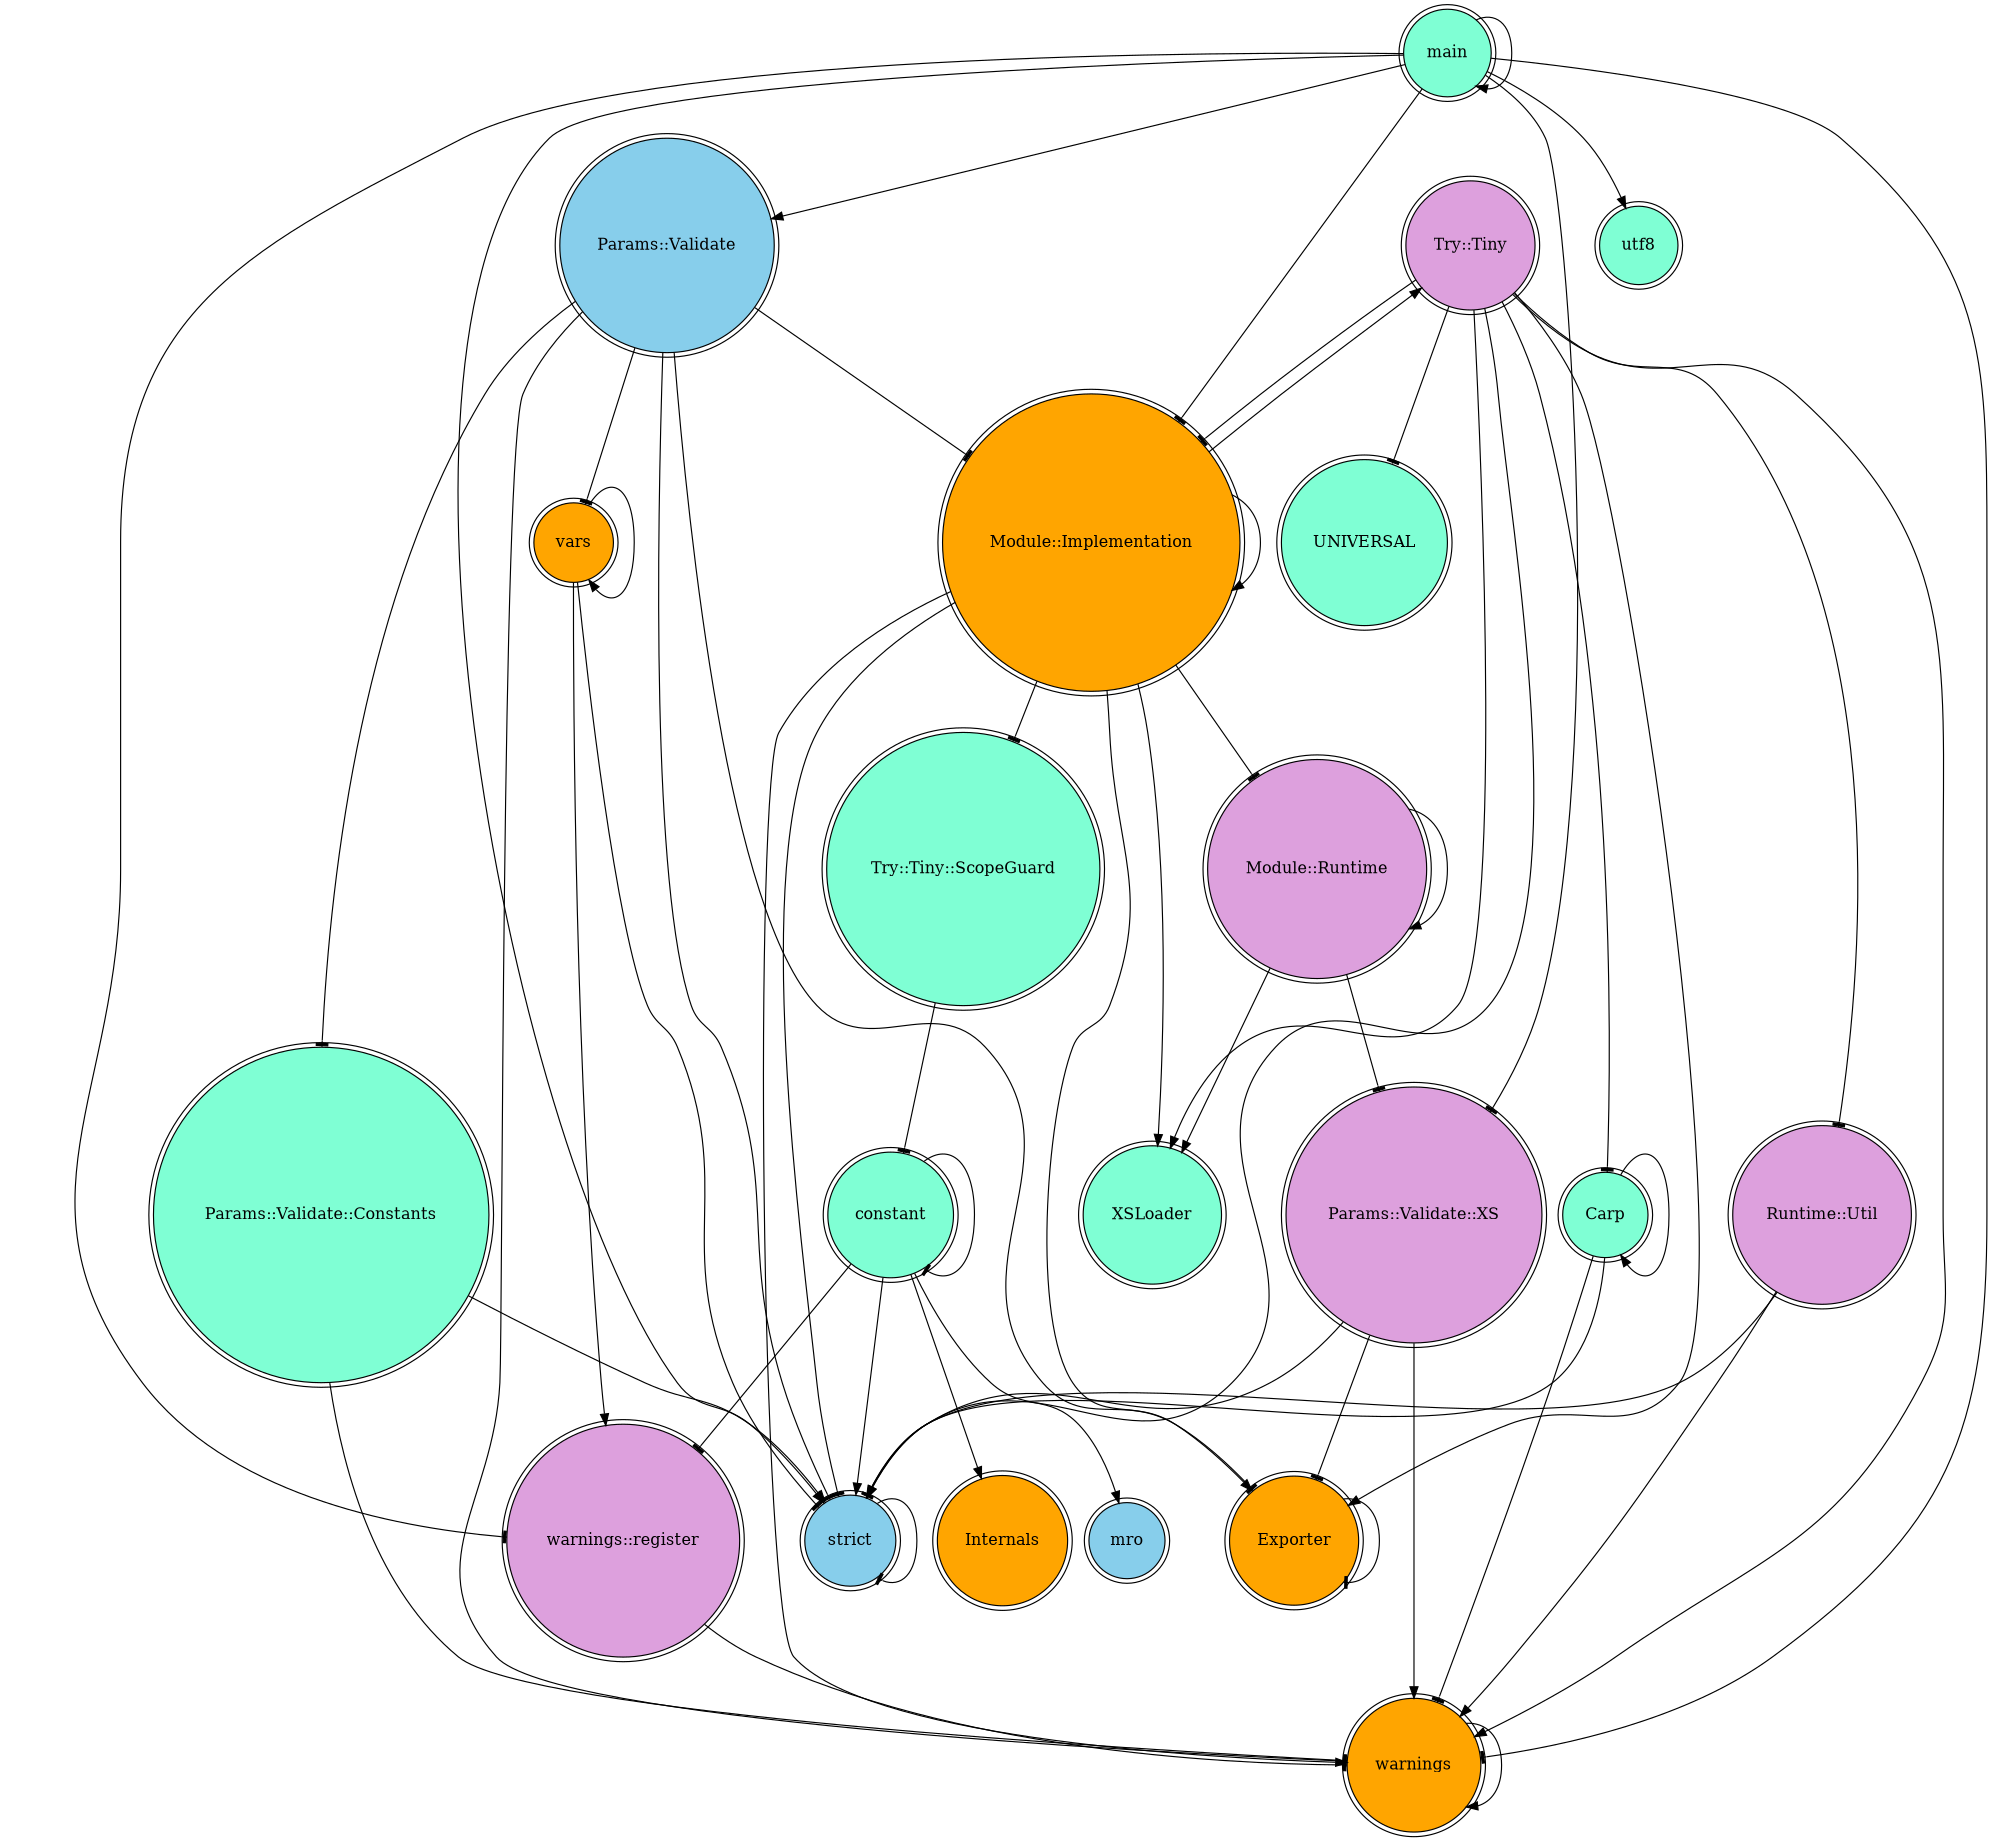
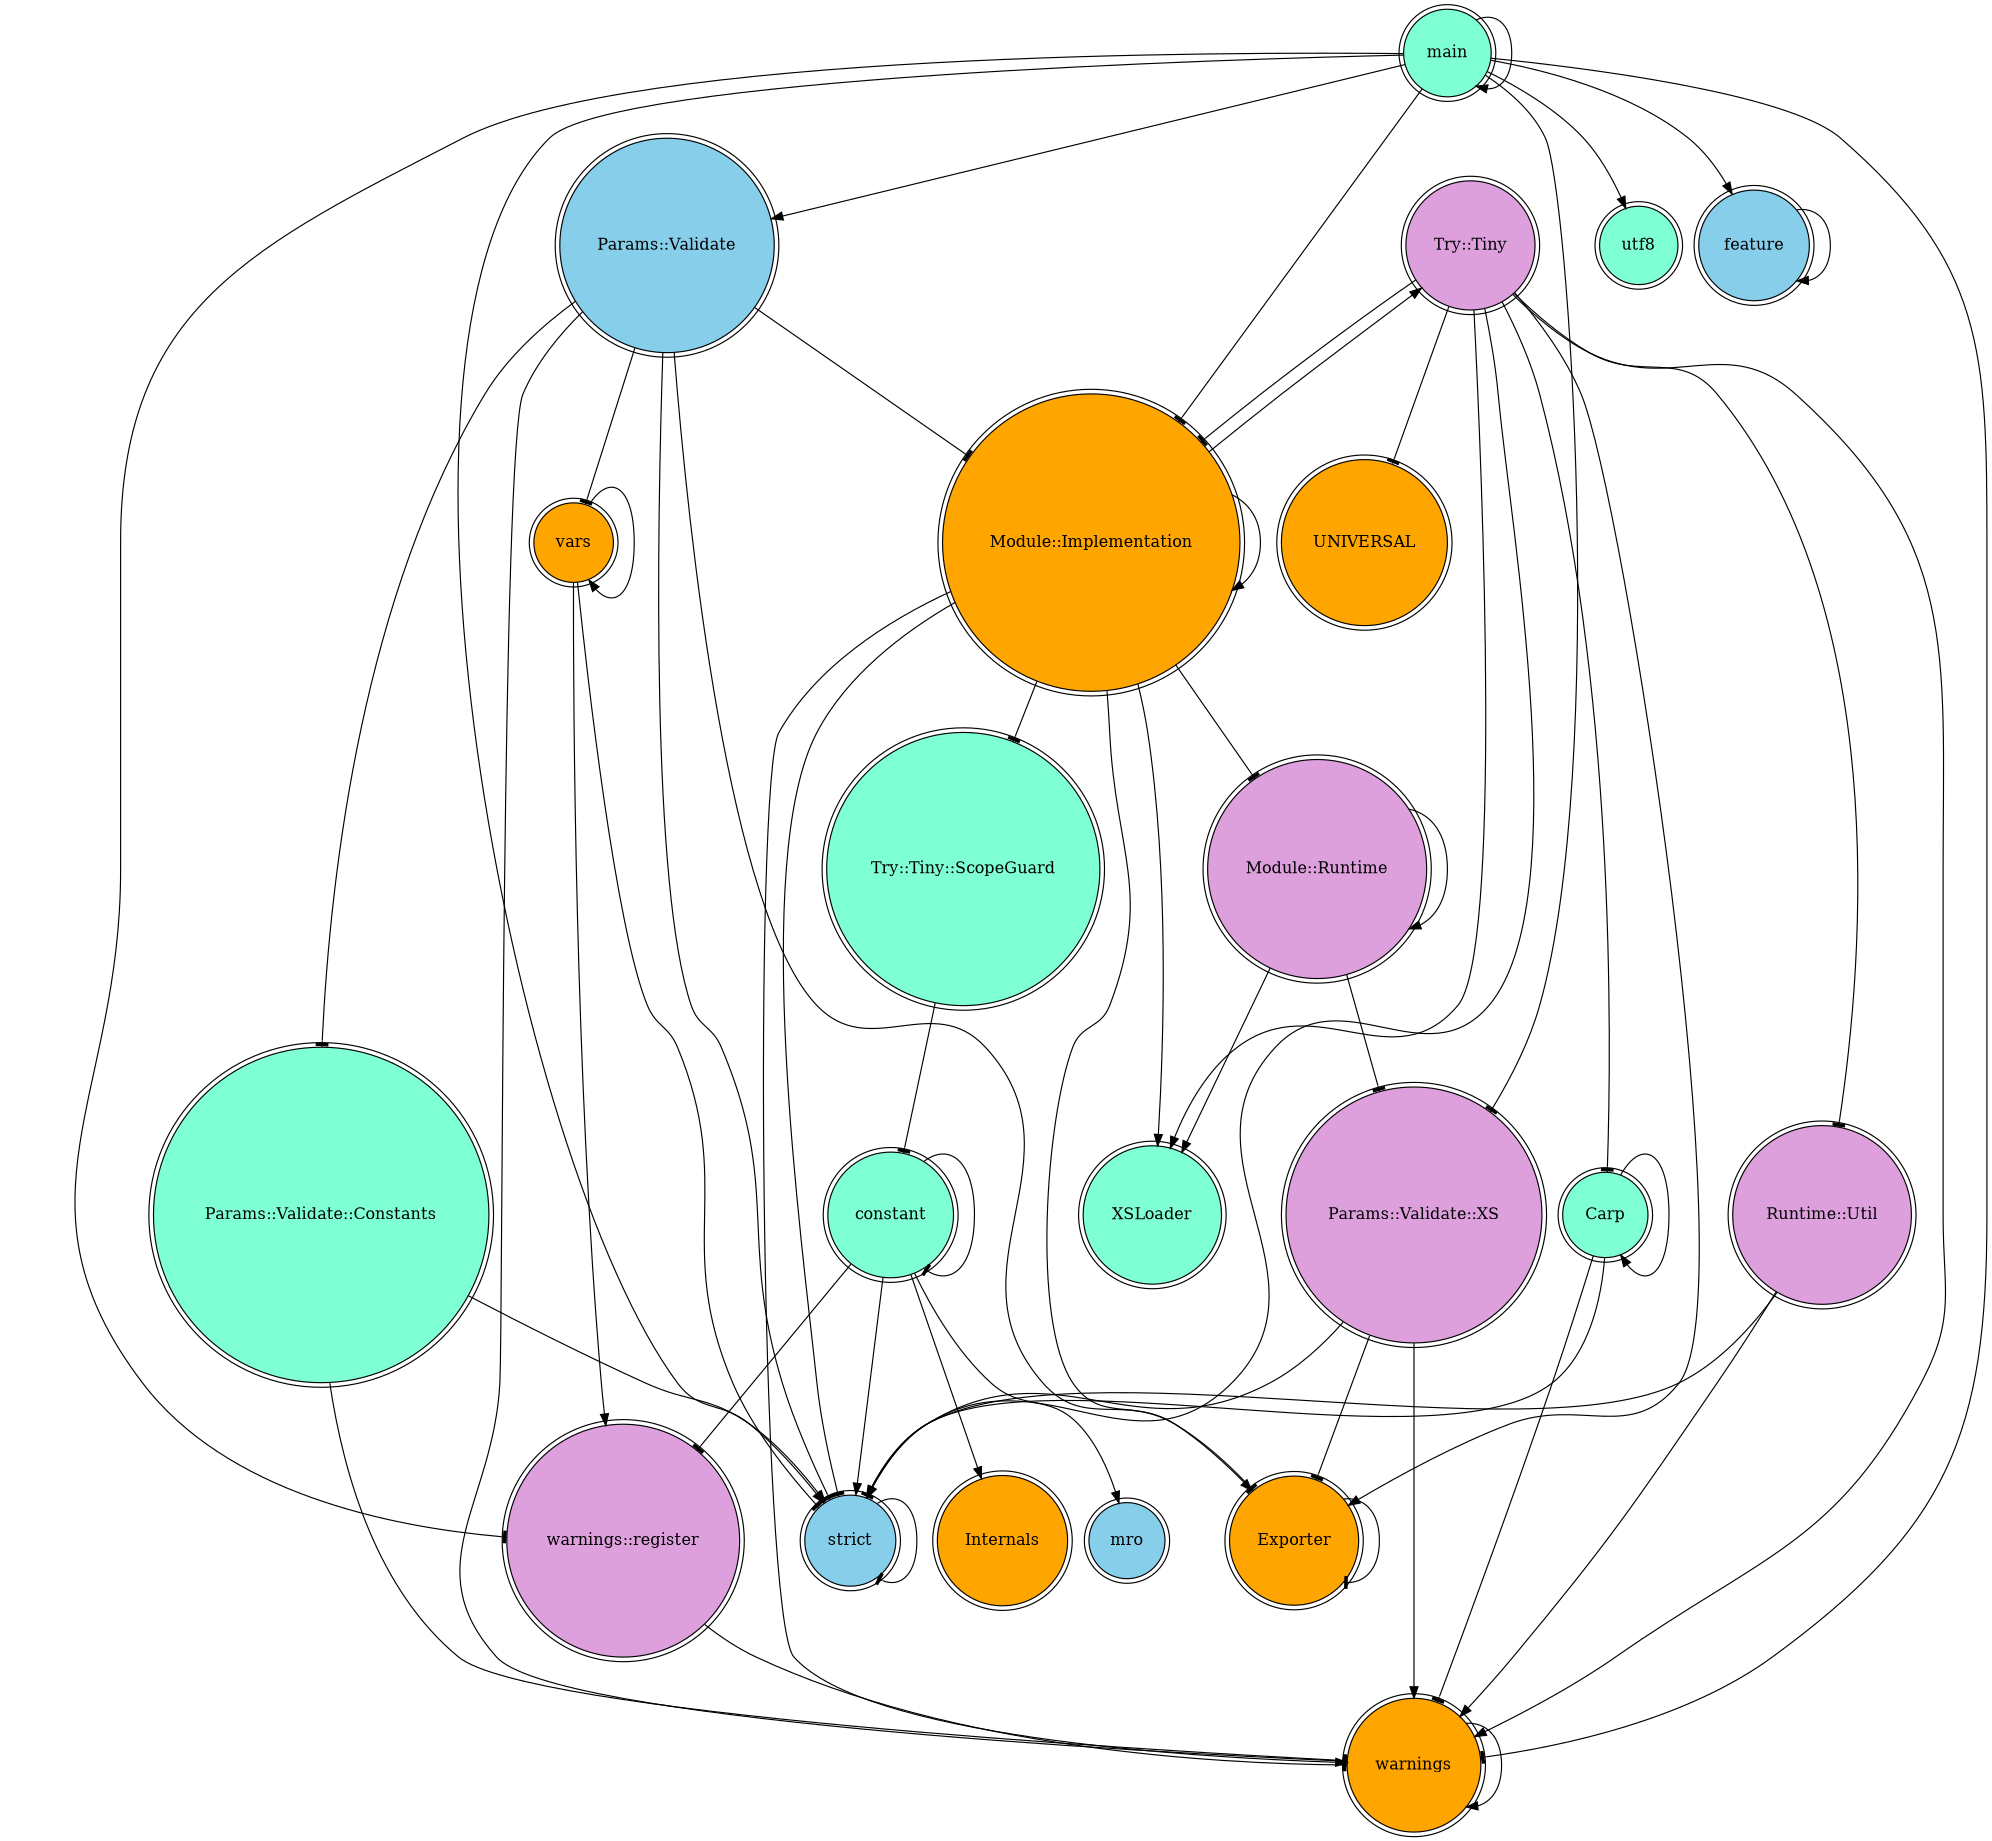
node "feature": added
node "UNIVERSAL": fillcolor aquamarine -> orange
